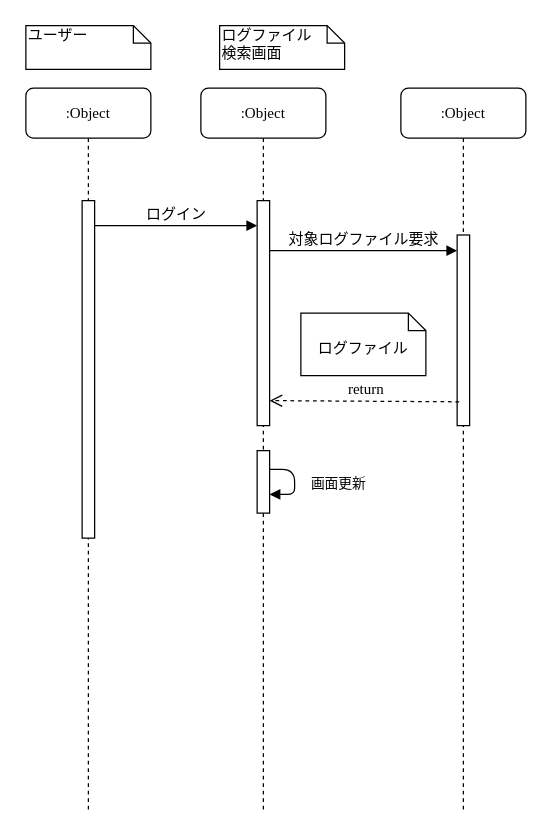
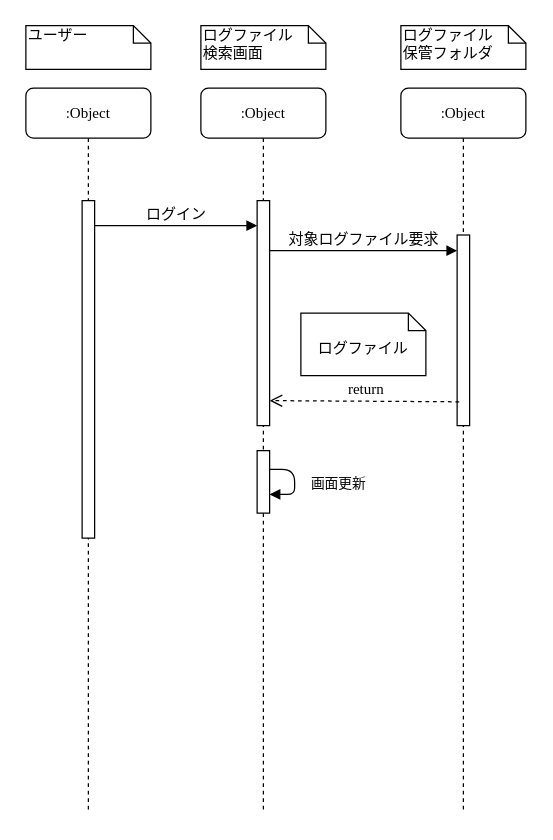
node "ログファイル 検索画面": moved (282, 48) -> (263, 48)
node "ログファイル 保管フォルダ": added
